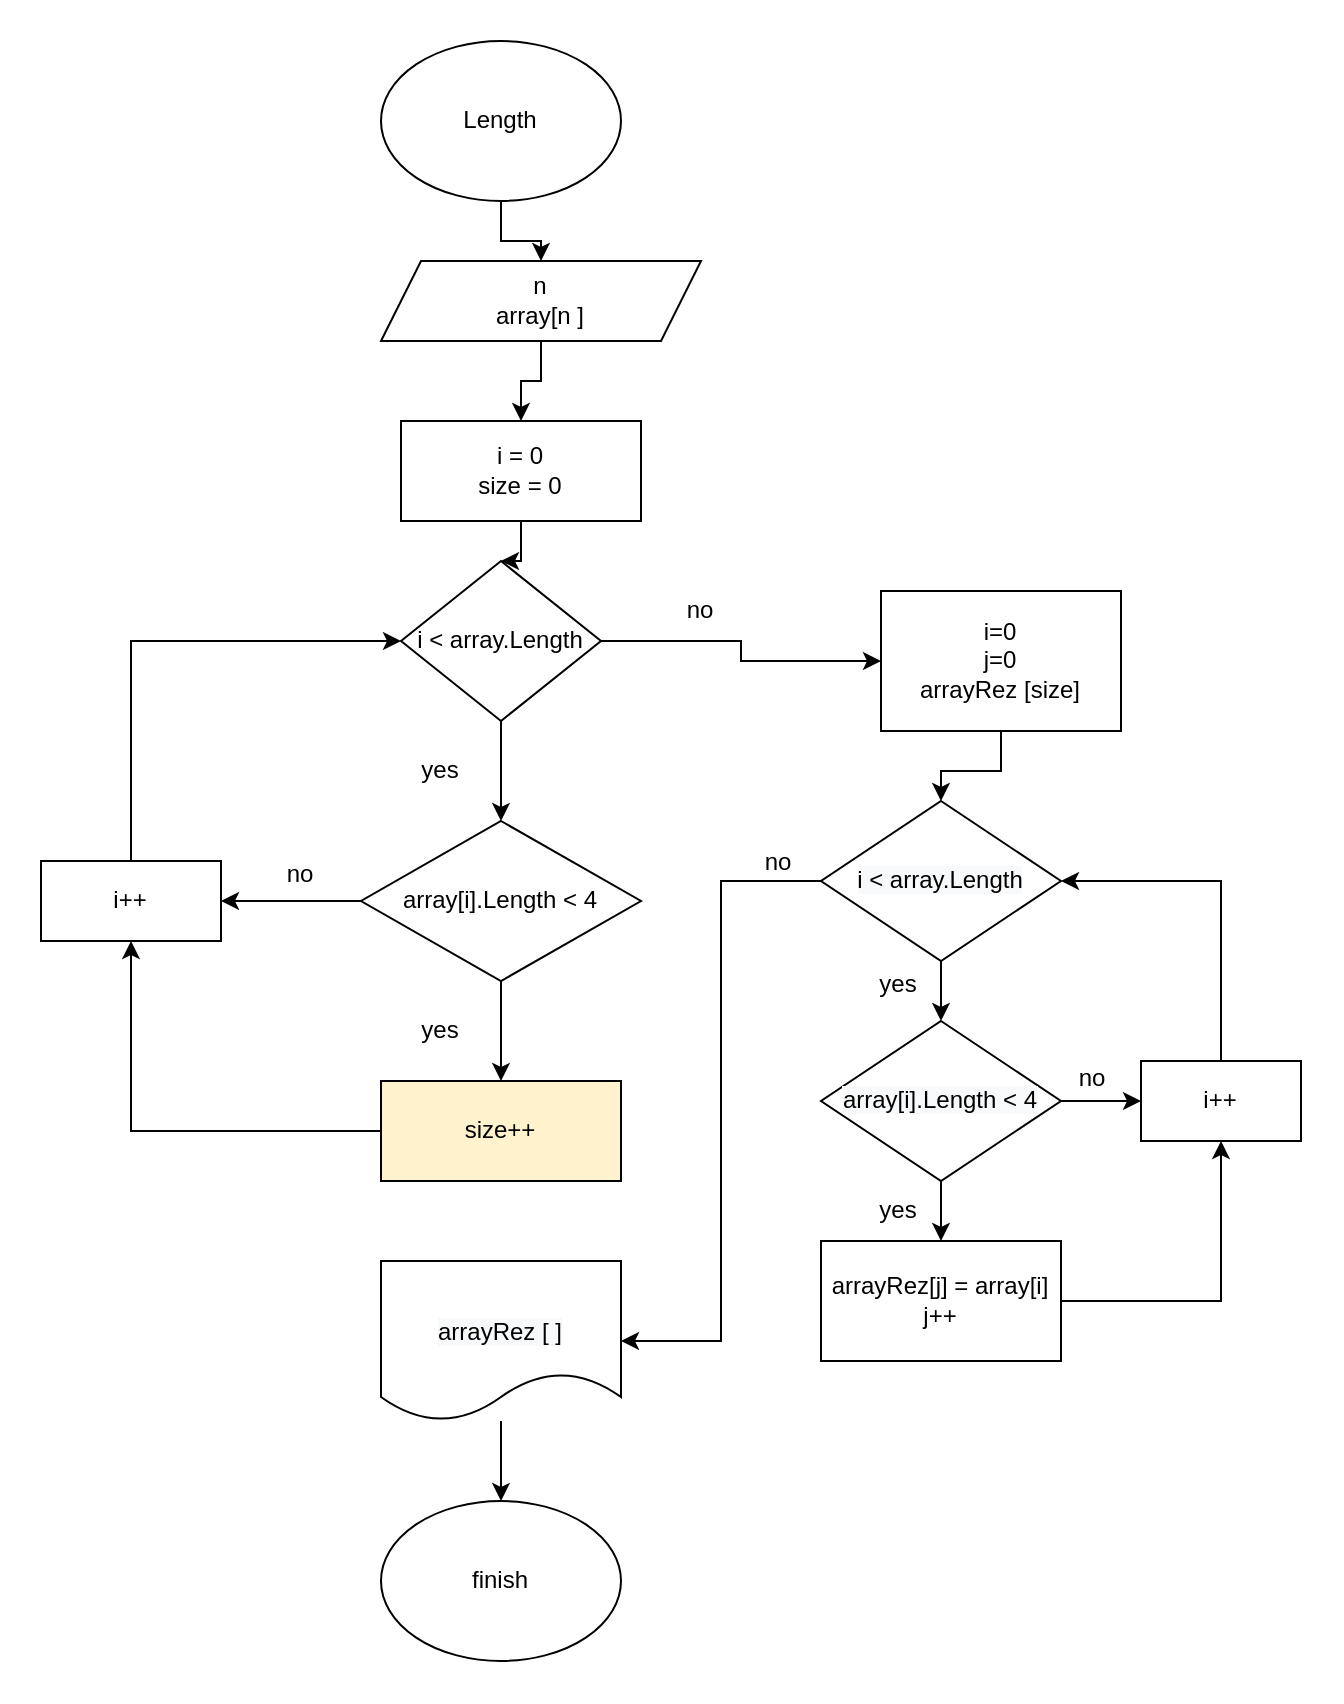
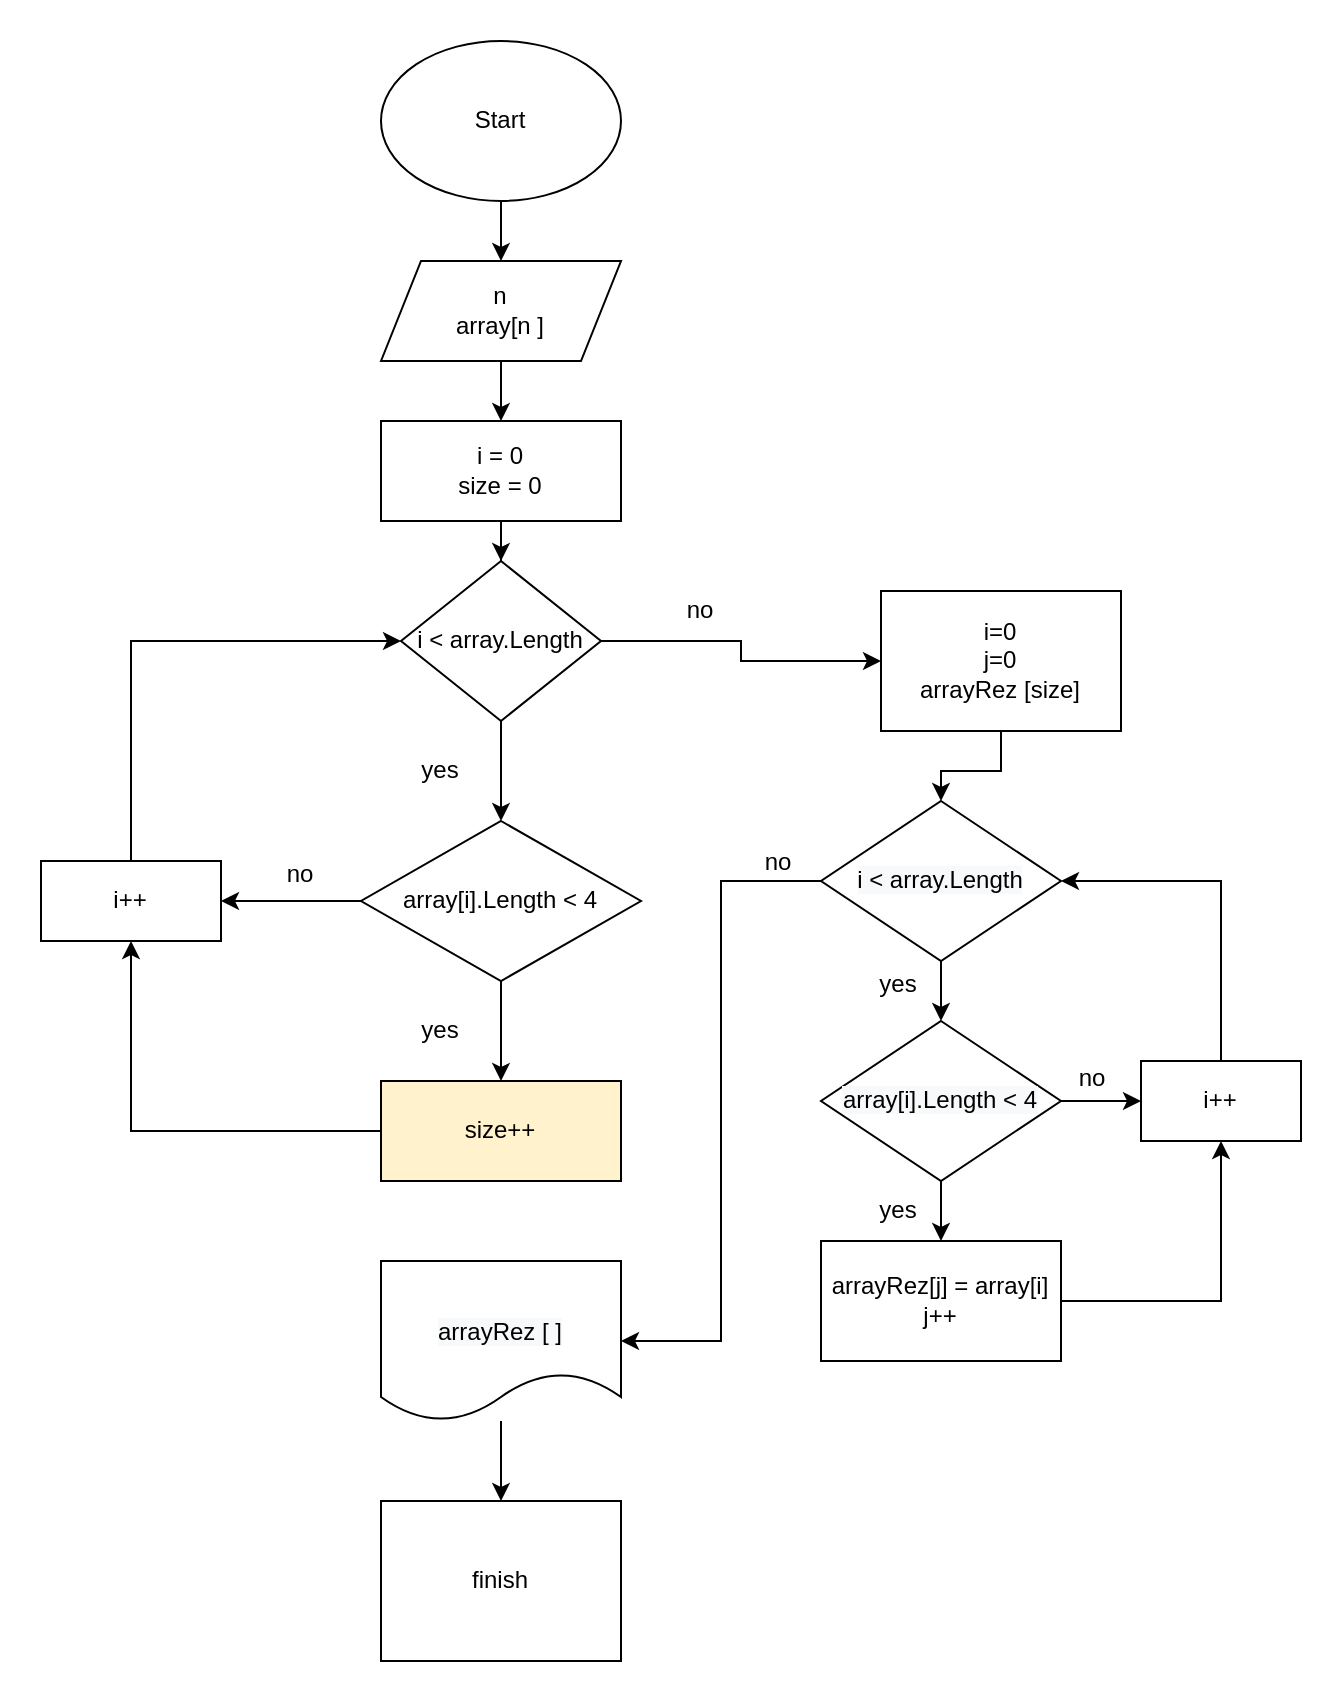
node "Length": label "Length" -> "Start"
node "n array[n ]": size 320x80 -> 240x100
node "i = 0 size = 0": moved (521, 471) -> (501, 471)
node "finish": shape ellipse -> rectangle
